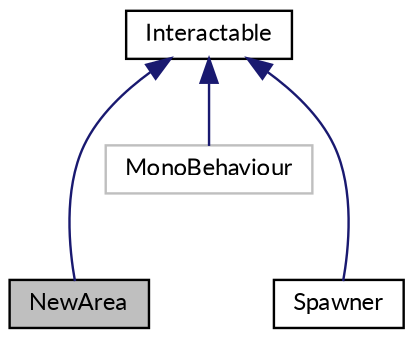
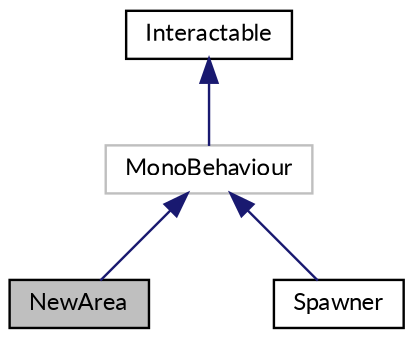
edge "NewArea" -> "Interactable": now "NewArea" -> "MonoBehaviour"
edge "Spawner" -> "Interactable": now "Spawner" -> "MonoBehaviour"
